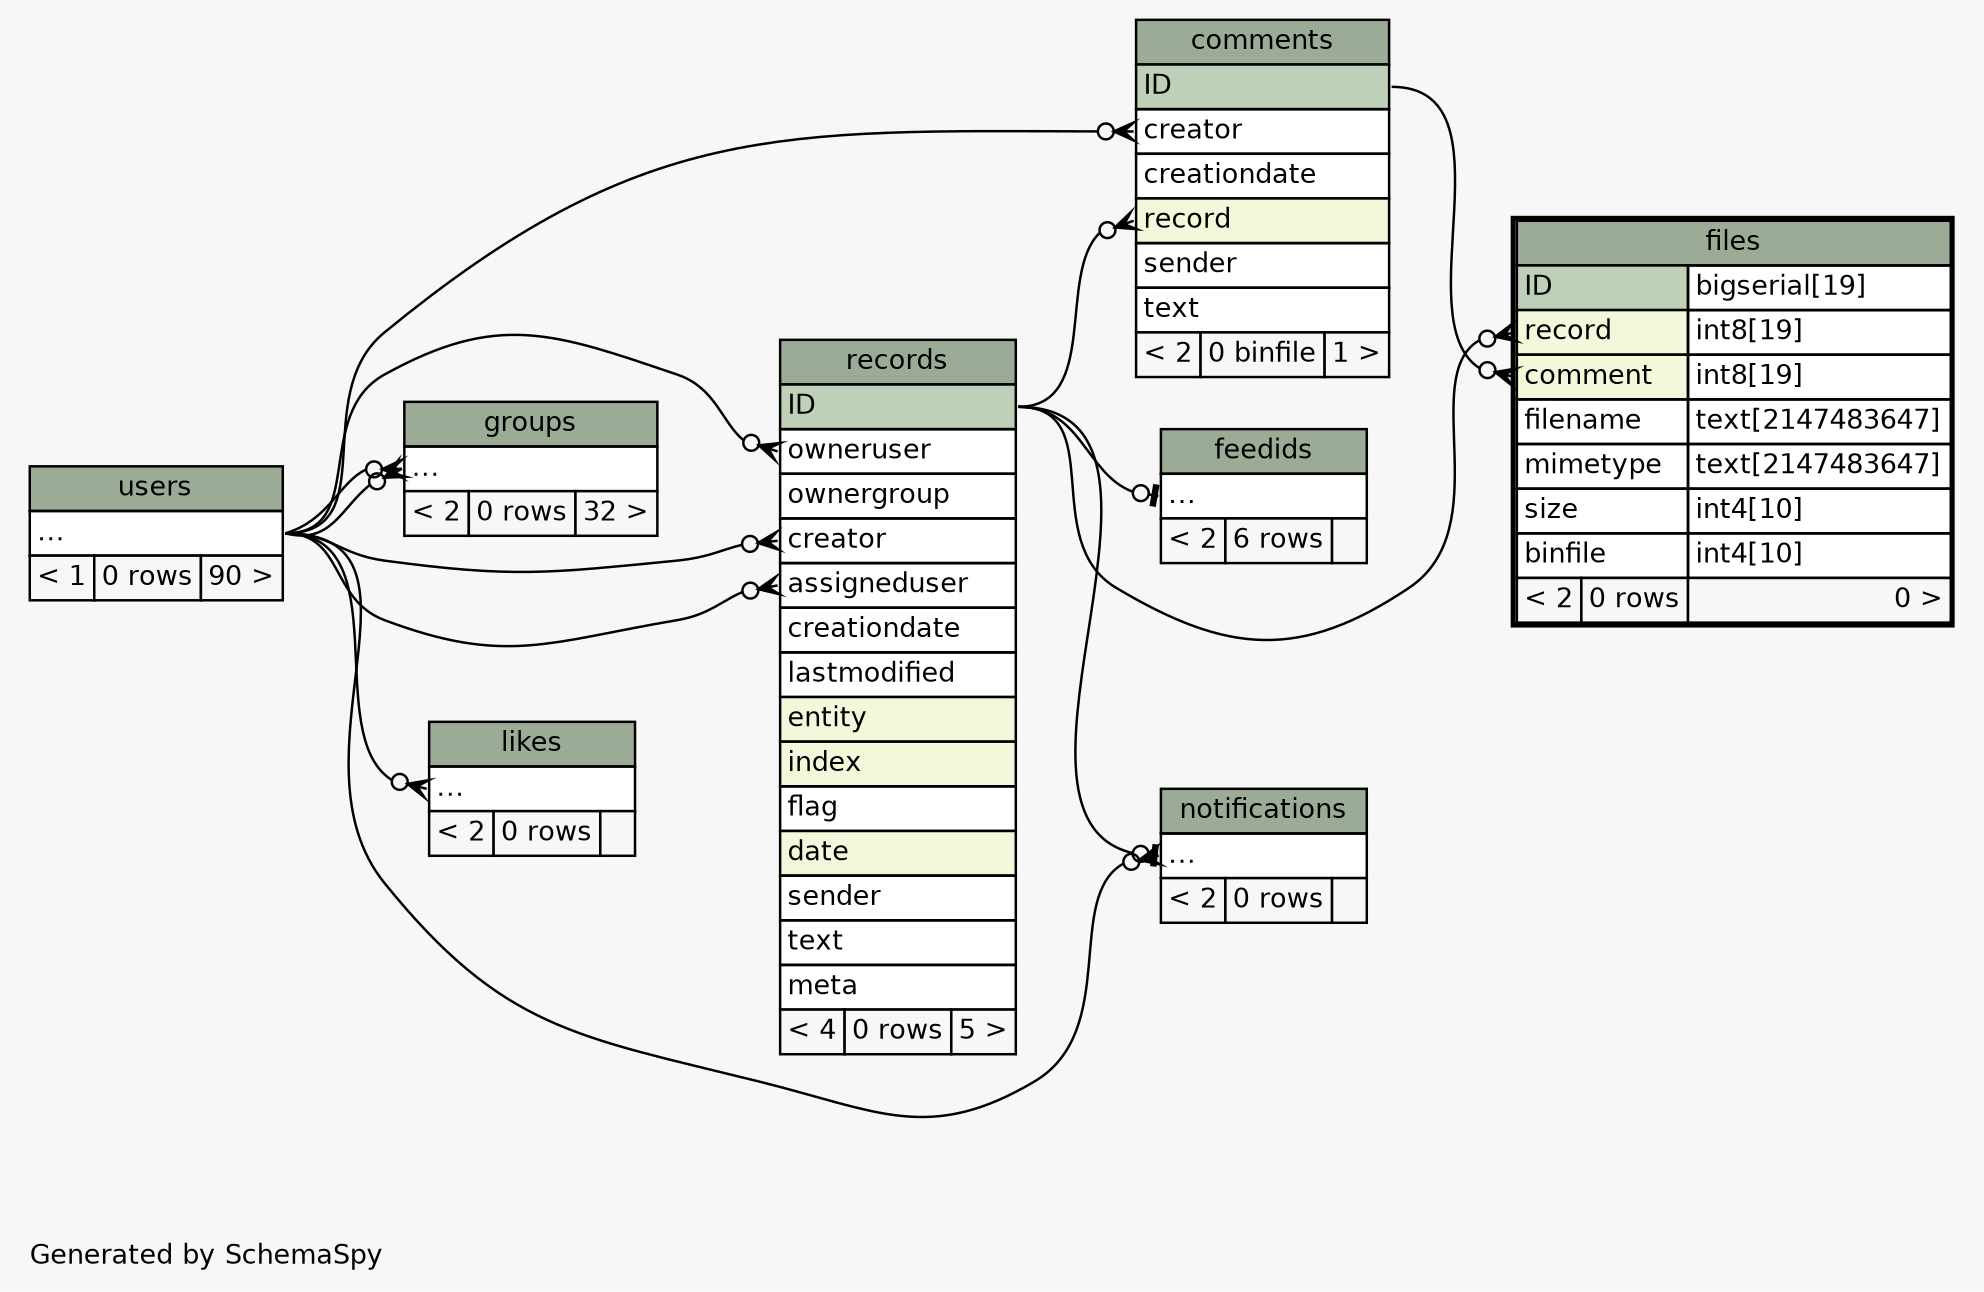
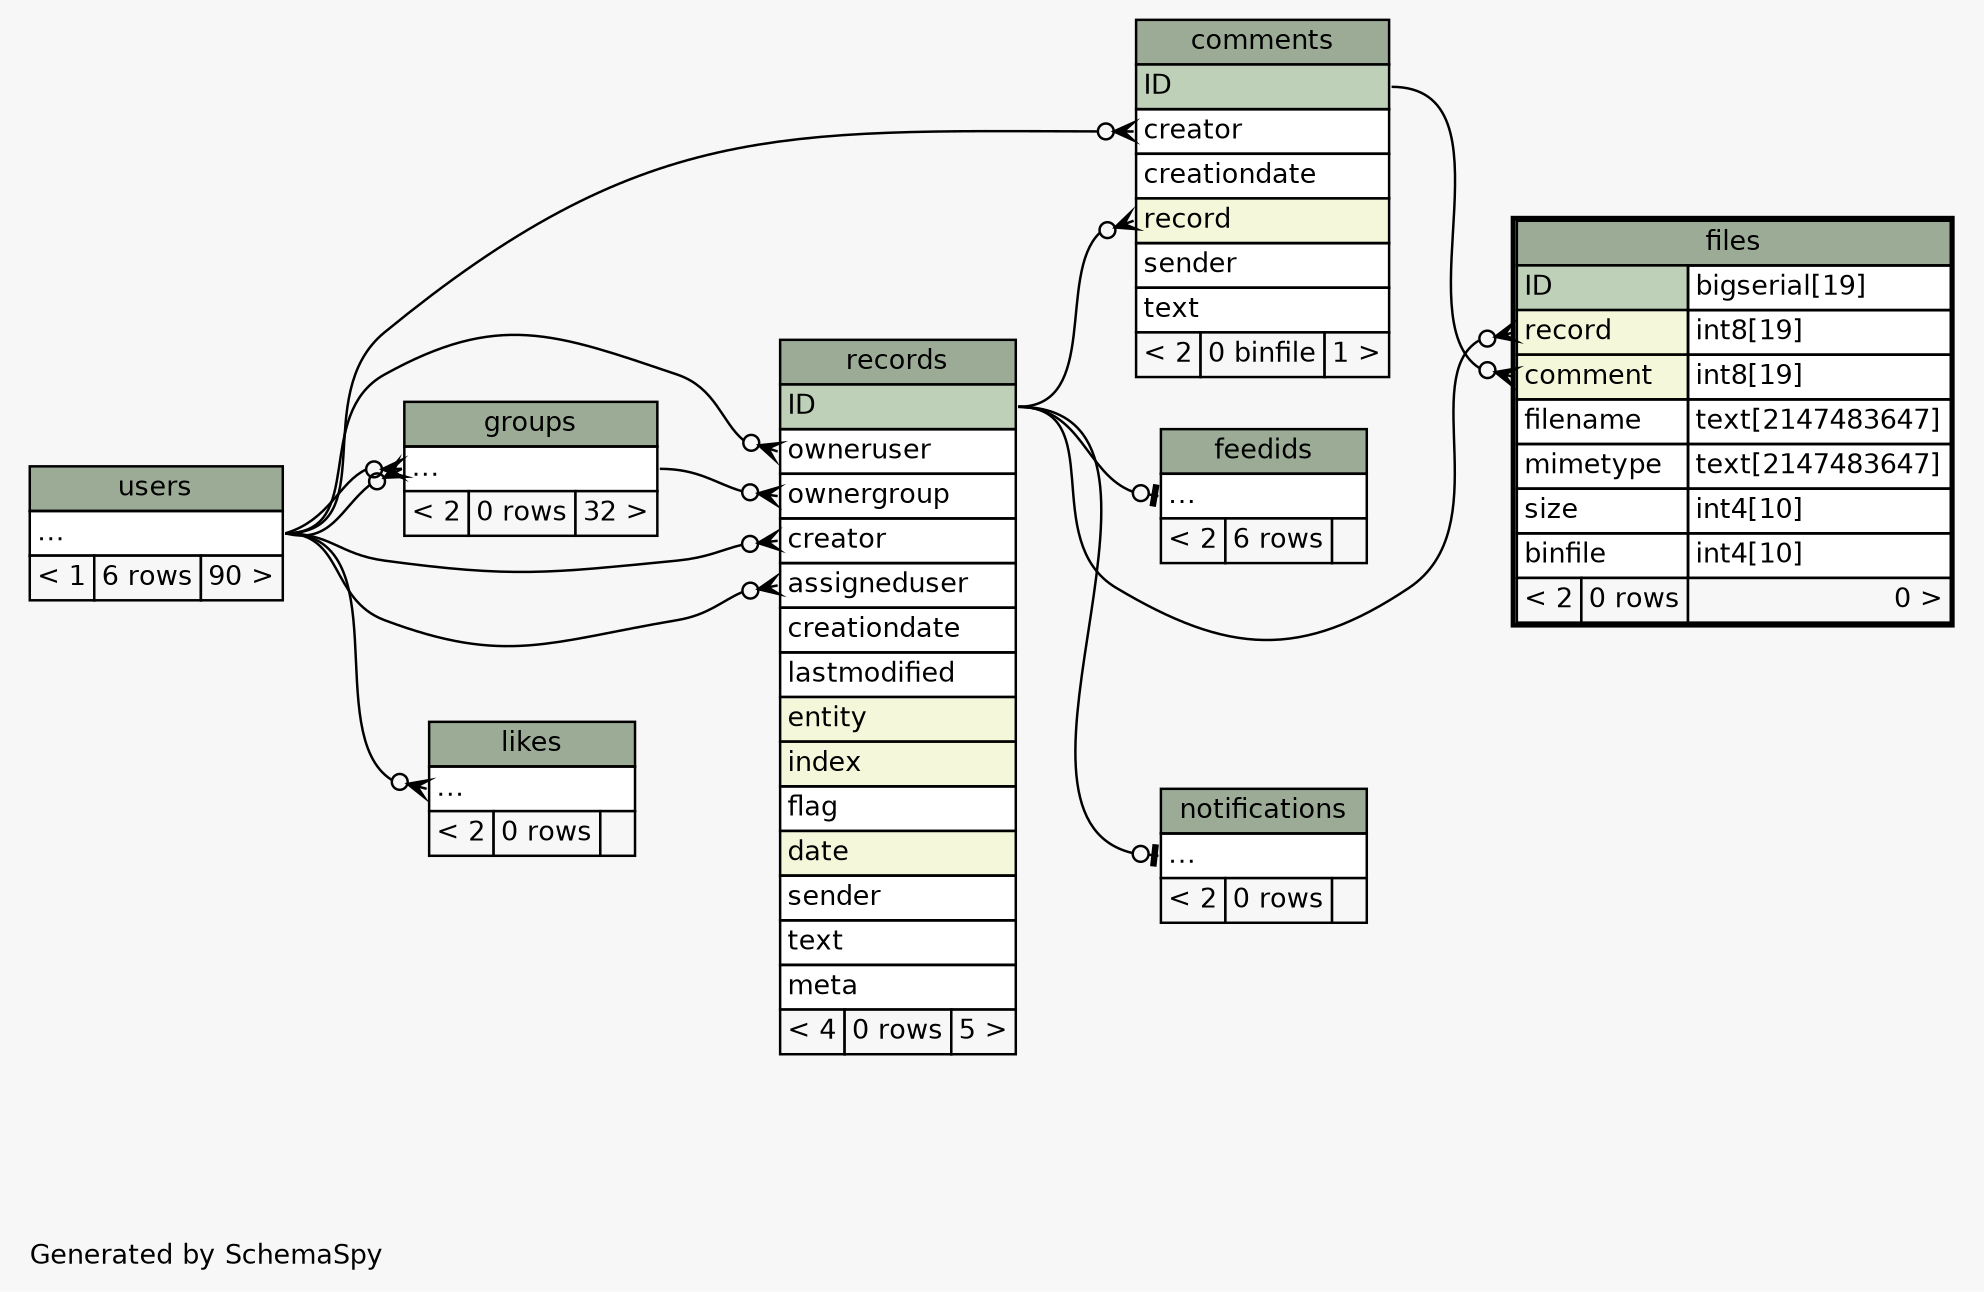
edge "groups" -> "records": added
node "users": text "0 rows" -> "6 rows"
edge "users" -> "notifications": removed
